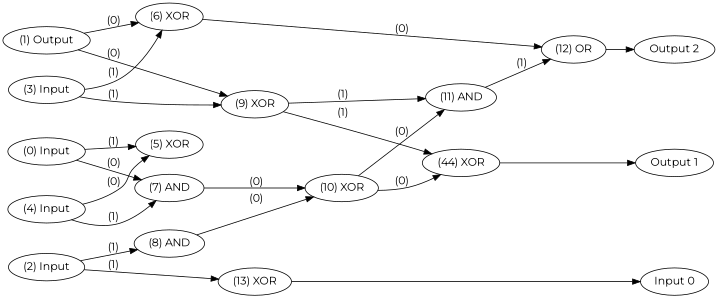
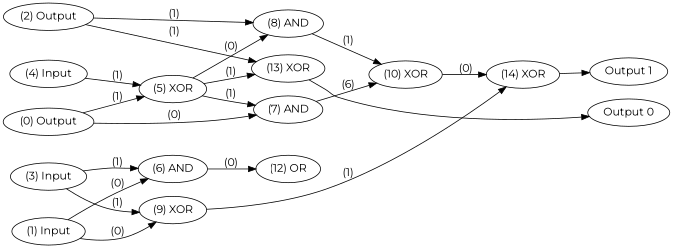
node "(6) XOR": label "(6) XOR" -> "(6) AND"
node "(1) Output": label "(1) Output" -> "(1) Input"
node "Output 2": removed
edge "(5) XOR" -> "(8) AND": added, label "(0)"
edge "(5) XOR" -> "(13) XOR": added, label "(1)"
node "(11) AND": removed
node "(0) Input": label "(0) Input" -> "(0) Output"
node "(44) XOR": label "(44) XOR" -> "(14) XOR"
edge "(4) Input" -> "(5) XOR": label " (0)" -> " (1)"
edge "(7) AND" -> "(10) XOR": label " (0)" -> " (6)"
edge "(8) AND" -> "(10) XOR": label " (0)" -> " (1)"
edge "(4) Input" -> "(7) AND": now "(5) XOR" -> "(7) AND"
node "(2) Input": label "(2) Input" -> "(2) Output"
node "Input 0": label "Input 0" -> "Output 0"
